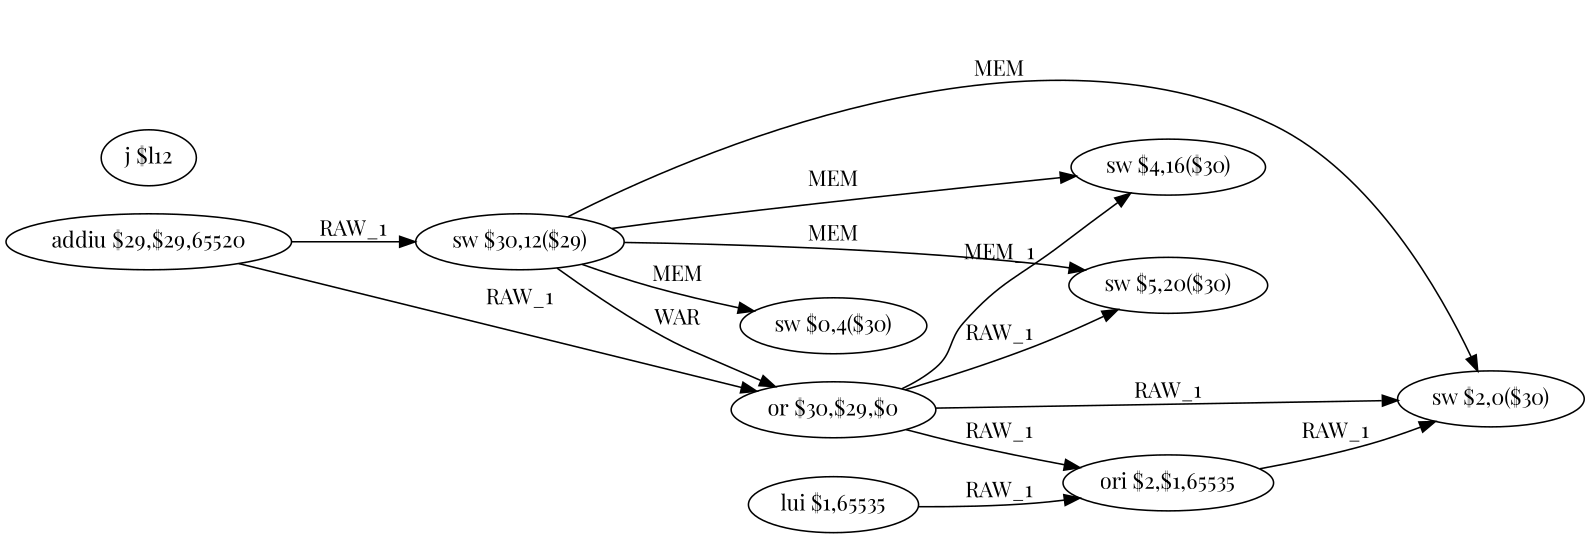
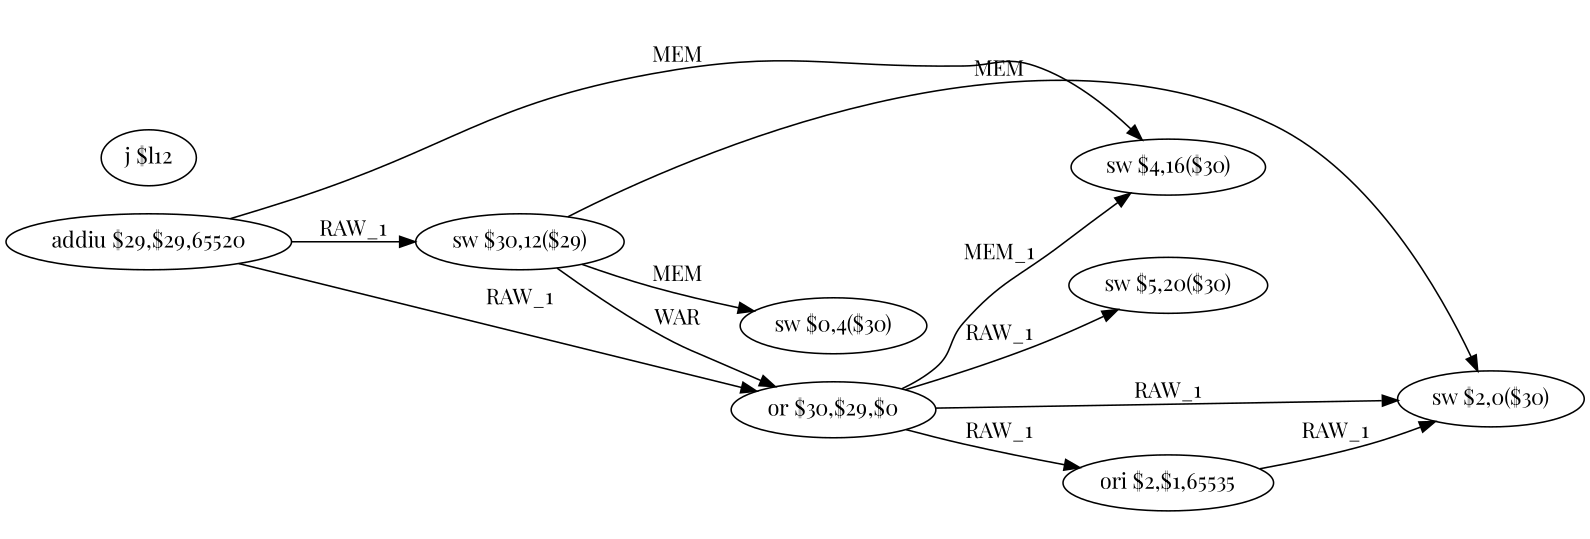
edge "sw $30,12($29)" -> "sw $4,16($30)": now "addiu $29,$29,65520" -> "sw $4,16($30)"
edge "sw $30,12($29)" -> "sw $5,20($30)": removed, label "MEM"
node "lui $1,65535": removed
